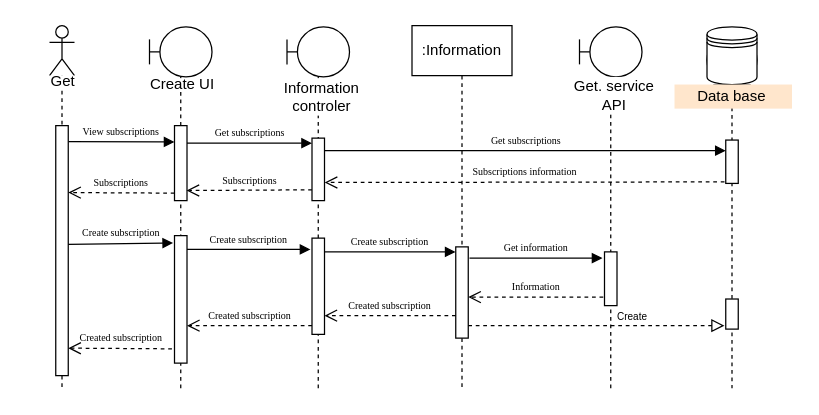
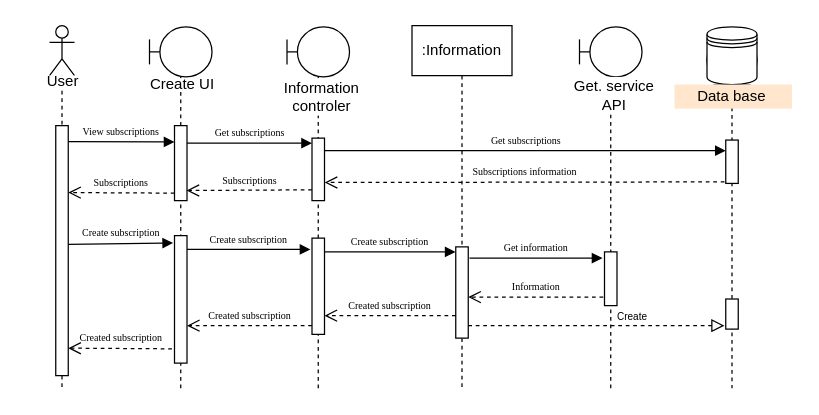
node "Get": label "Get" -> "User"
